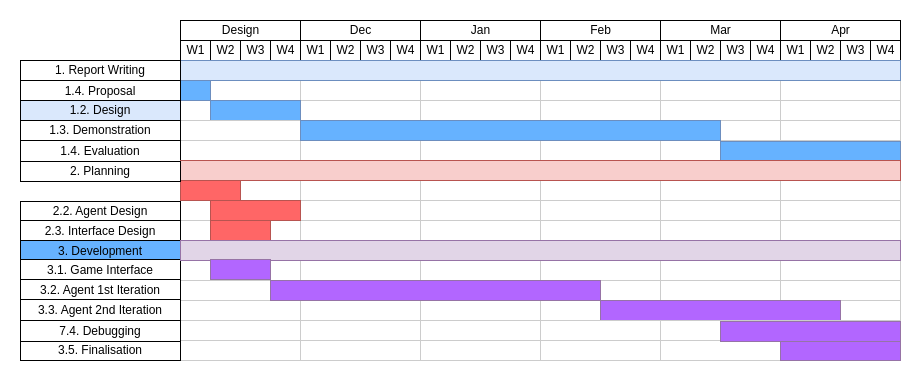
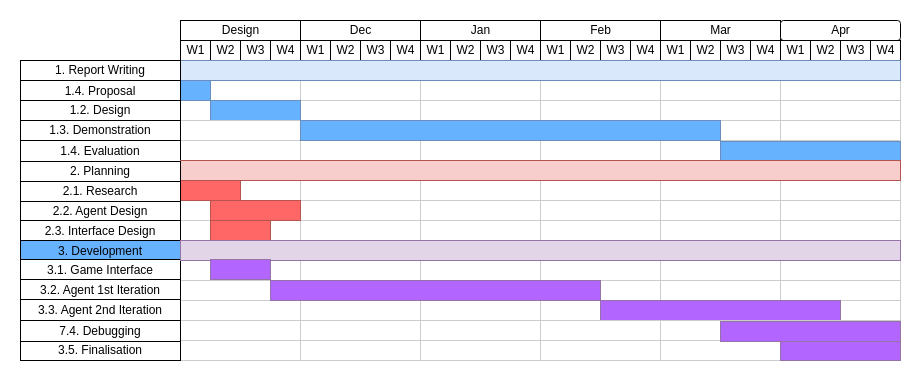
node "Apr": shape rectangle -> rounded rectangle
node "1.2. Design": fillcolor #dae8fc -> #ffffff
node "2.1. Research": added
